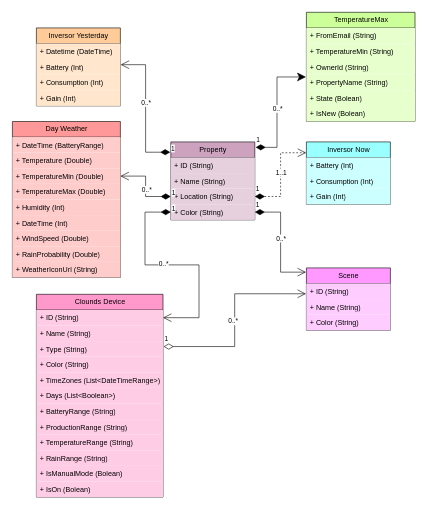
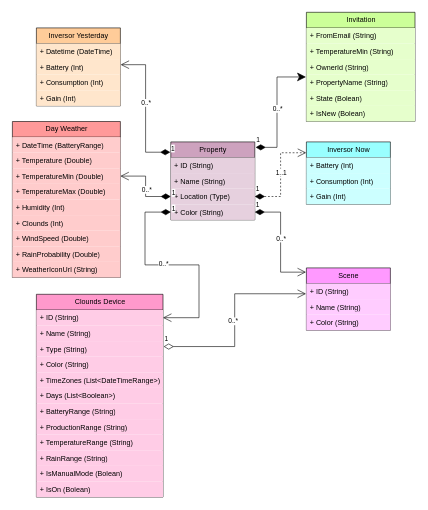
node "TemperatureMax": label "TemperatureMax" -> "Invitation"
node "+ Location (String)": label "+ Location (String)" -> "+ Location (Type)"
node "+ DateTime (Int)": label "+ DateTime (Int)" -> "+ Clounds (Int)"
